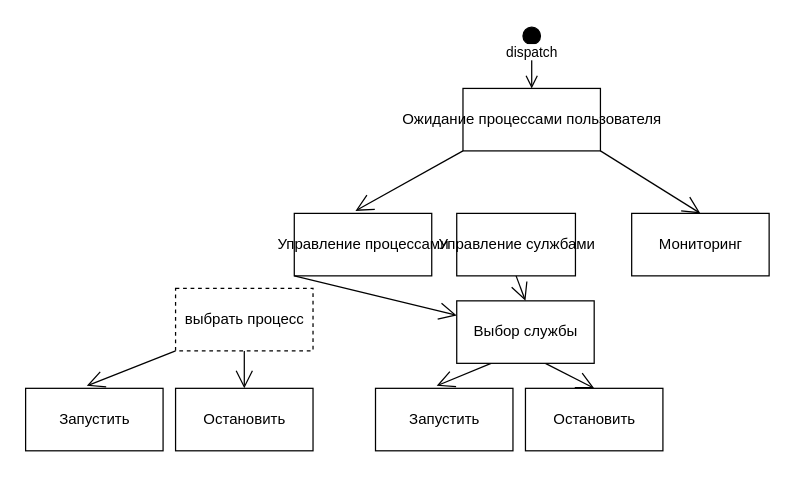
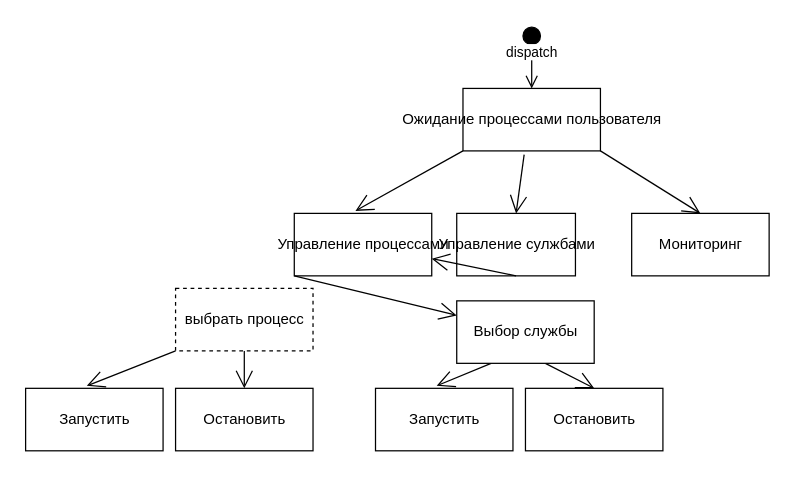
edge "Ожидание процессами пользователя" -> "Управление сулжбами": added
edge "Управление сулжбами" -> "Выбор службы": now "Управление сулжбами" -> "Управление процессами"
